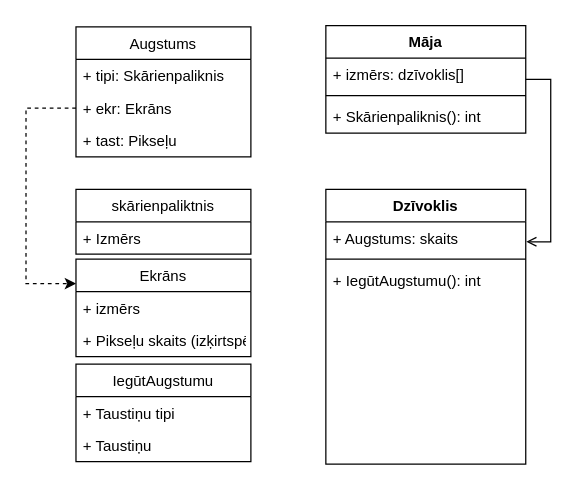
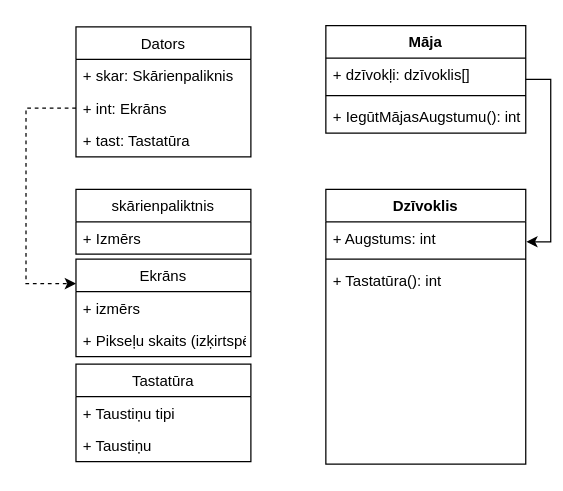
node "Augstums": label "Augstums" -> "Dators"
node "+ izmērs: dzīvoklis[]": label "+ izmērs: dzīvoklis[]" -> "+ dzīvokļi: dzīvoklis[]"
node "+ tipi: Skārienpaliknis": label "+ tipi: Skārienpaliknis" -> "+ skar: Skārienpaliknis"
node "+ ekr: Ekrāns": label "+ ekr: Ekrāns" -> "+ int: Ekrāns"
node "+ Skārienpaliknis(): int": label "+ Skārienpaliknis(): int" -> "+ IegūtMājasAugstumu(): int"
node "+ tast: Pikseļu": label "+ tast: Pikseļu" -> "+ tast: Tastatūra"
node "+ Augstums: skaits": label "+ Augstums: skaits" -> "+ Augstums: int"
edge "Māja" -> "Dzīvoklis": arrowhead open -> classic
node "+ IegūtAugstumu(): int": label "+ IegūtAugstumu(): int" -> "+ Tastatūra(): int"
node "IegūtAugstumu": label "IegūtAugstumu" -> "Tastatūra"
